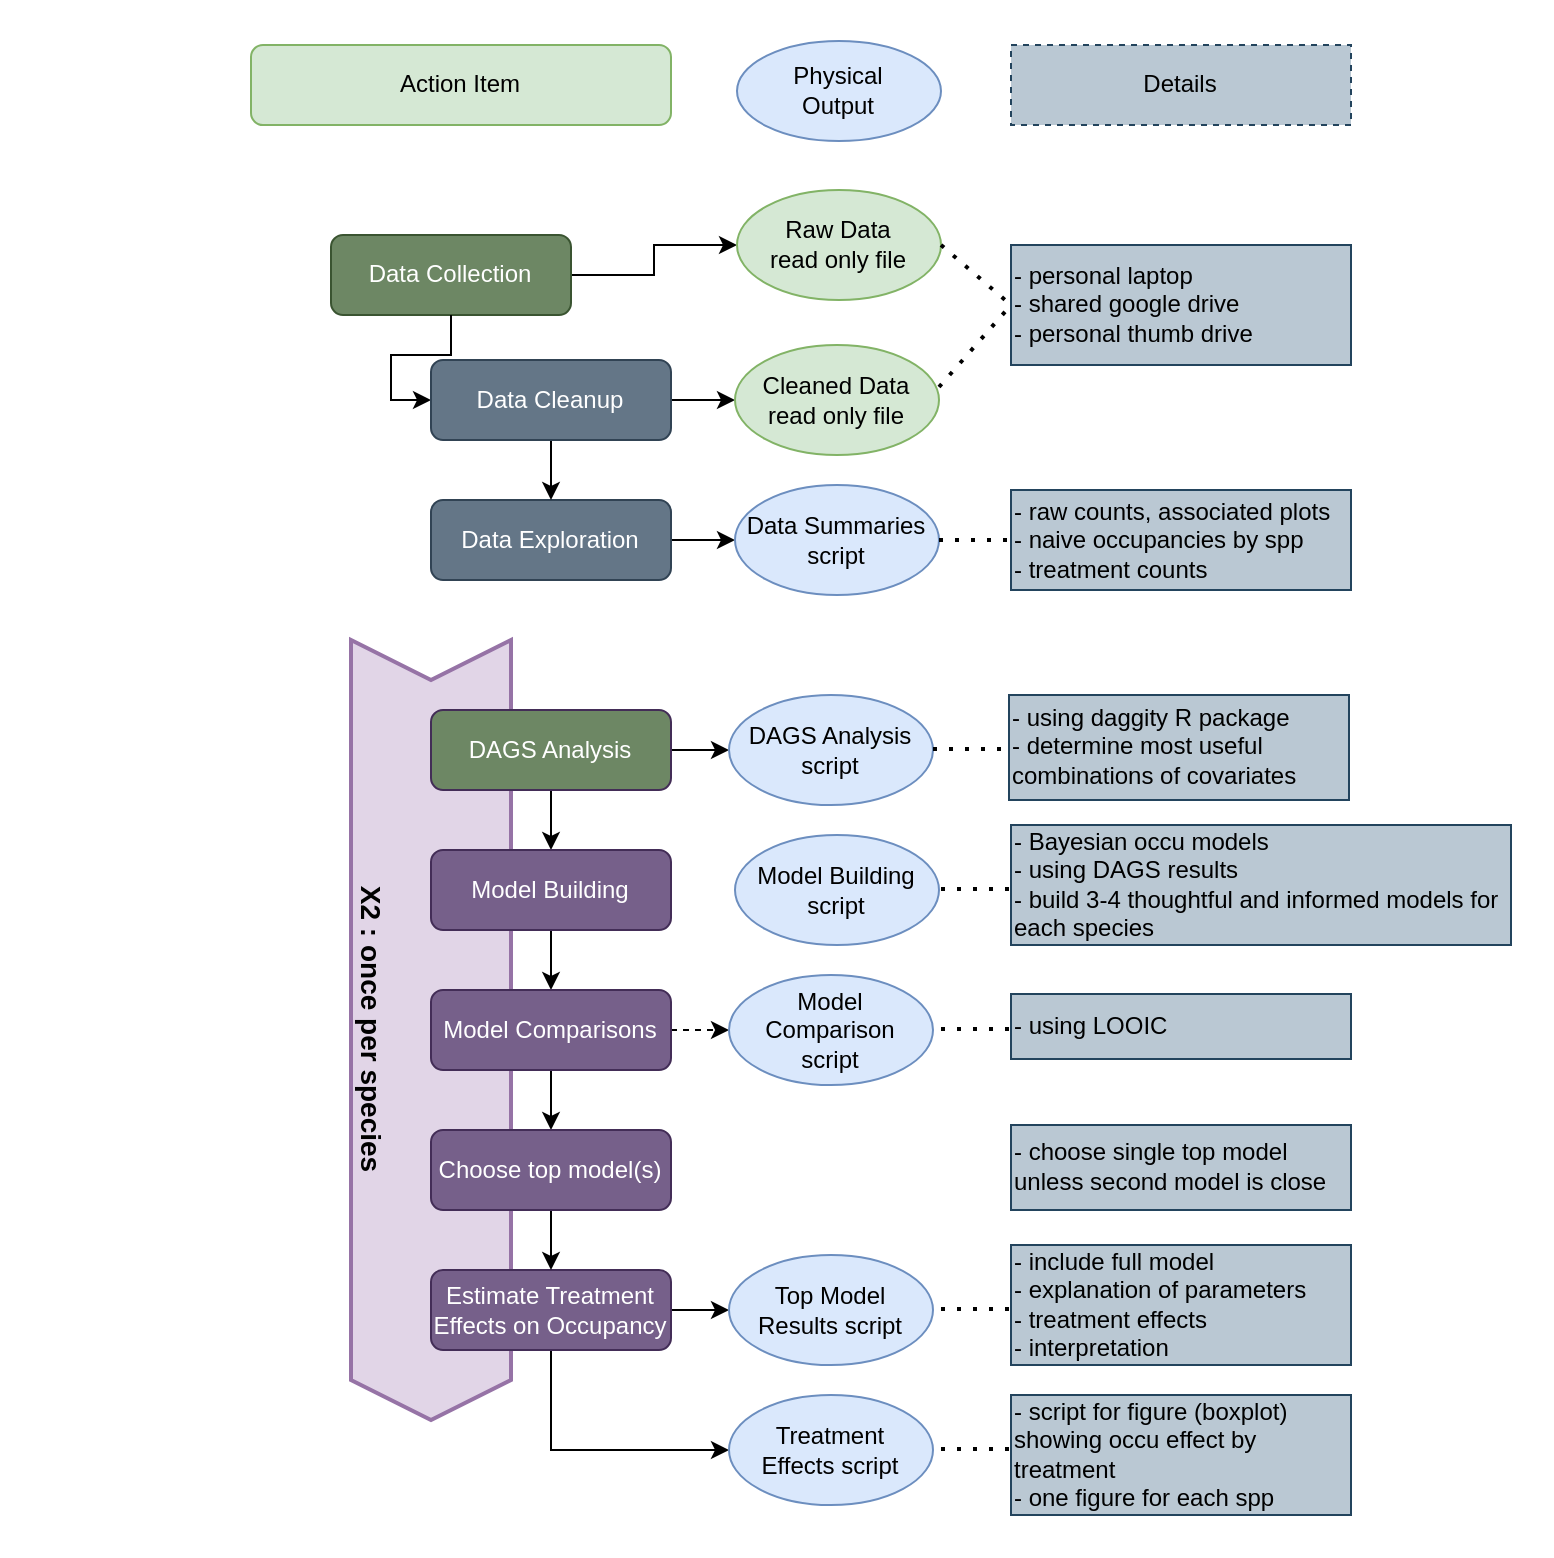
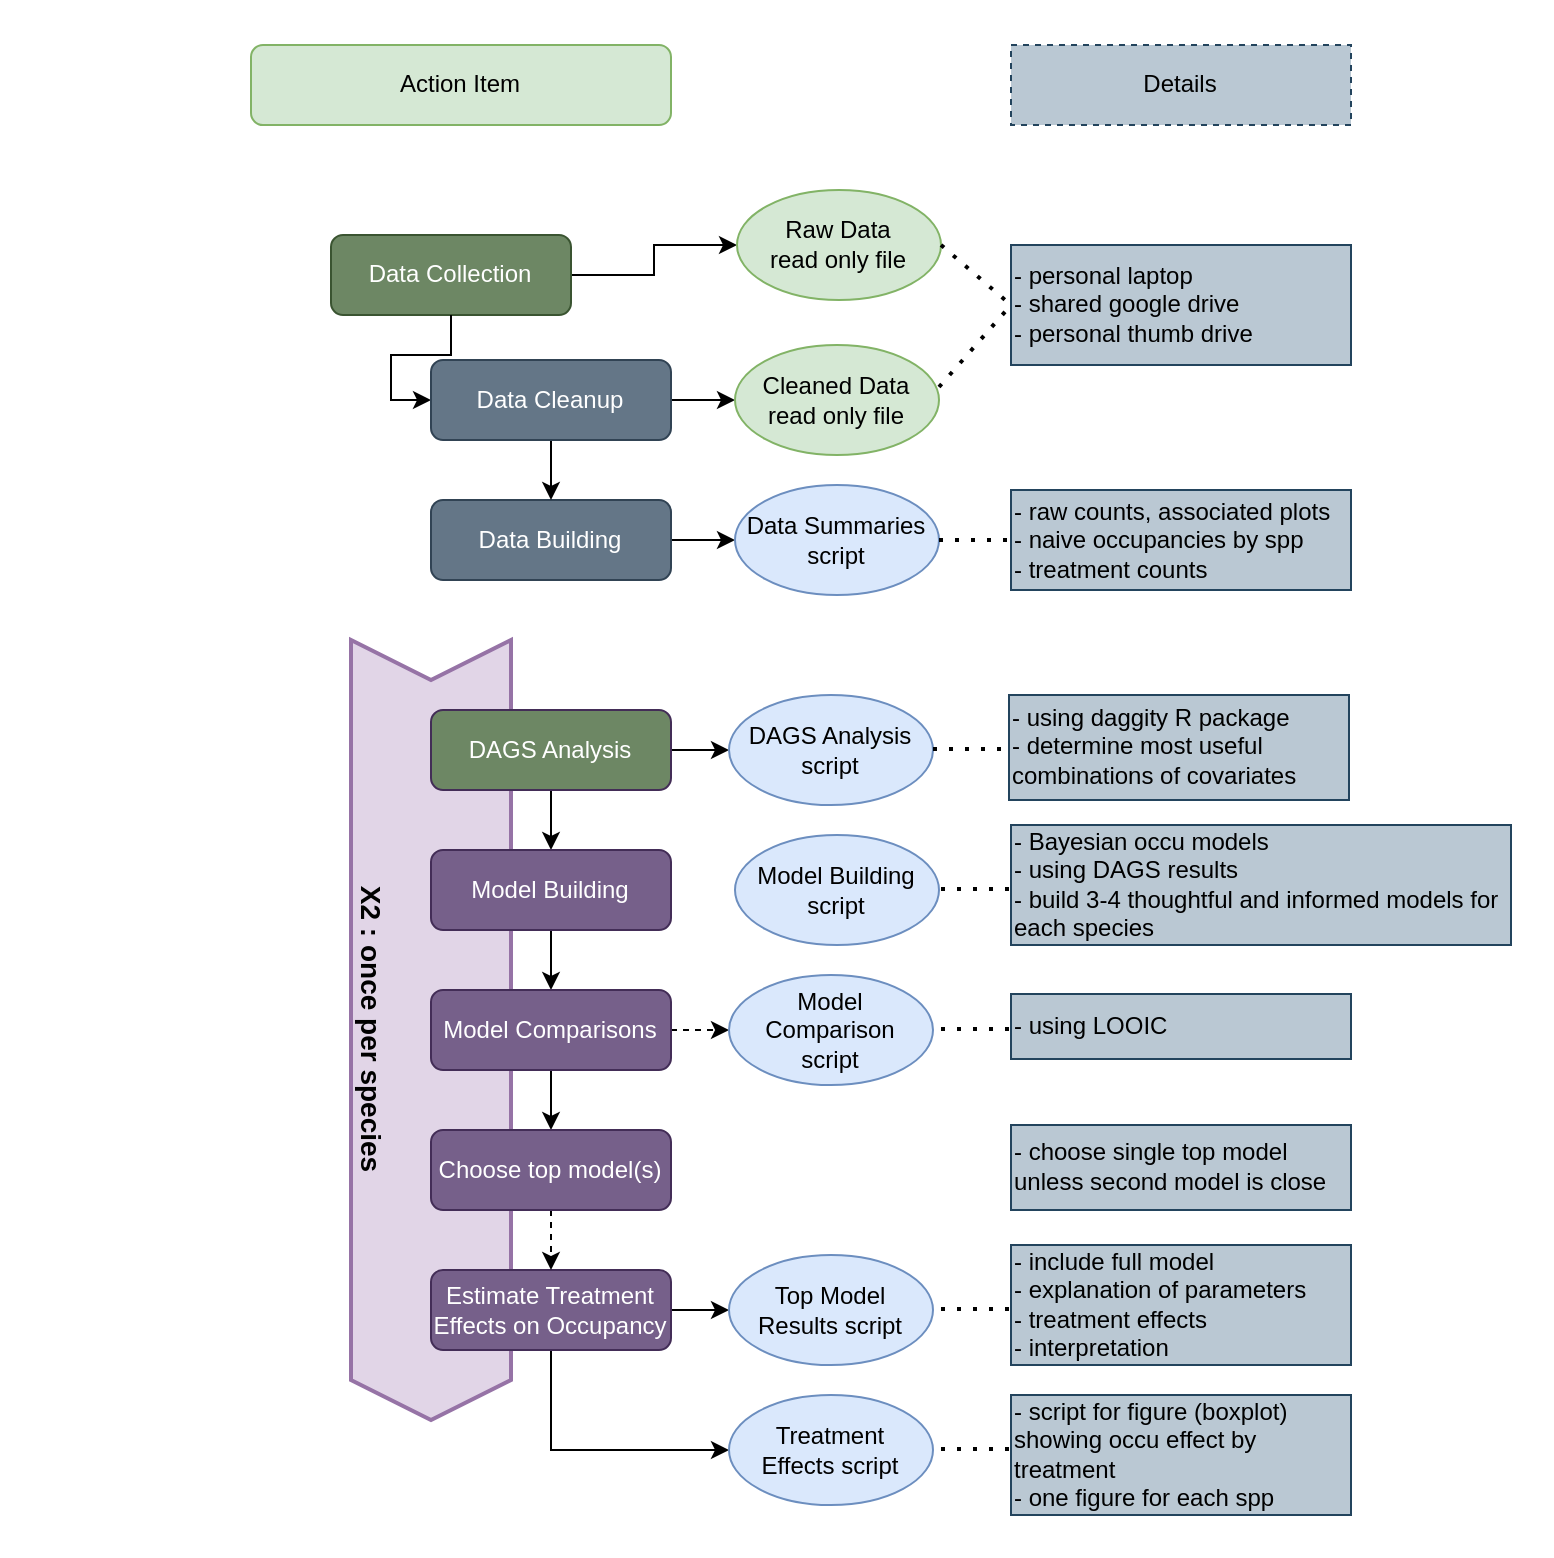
node "Physical Output": removed
node "Data Exploration": label "Data Exploration" -> "Data Building"
edge "Choose top model(s)" -> "Estimate Treatment Effects on Occupancy": style solid -> dashed
